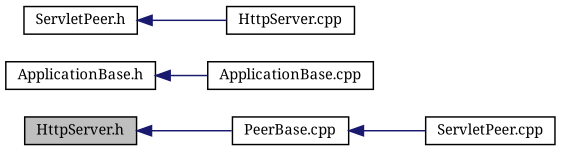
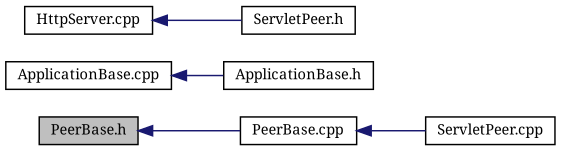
edge "HttpServer.cpp" -> "ServletPeer.h": reversed
edge "ApplicationBase.cpp" -> "ApplicationBase.h": reversed
node "HttpServer.h": label "HttpServer.h" -> "PeerBase.h"
